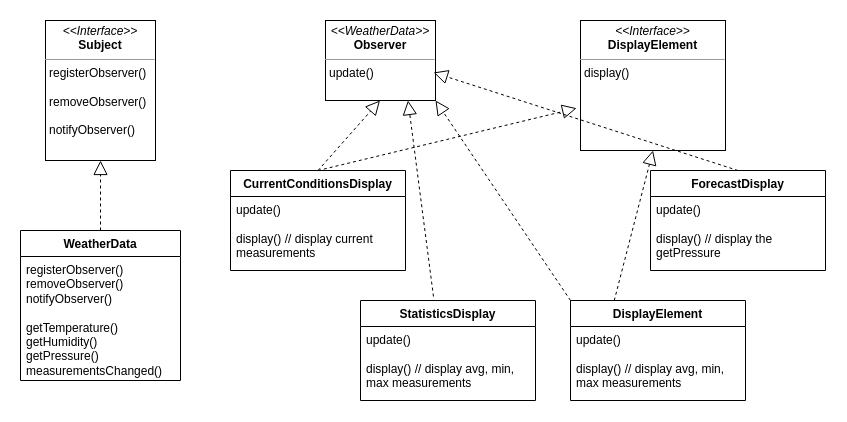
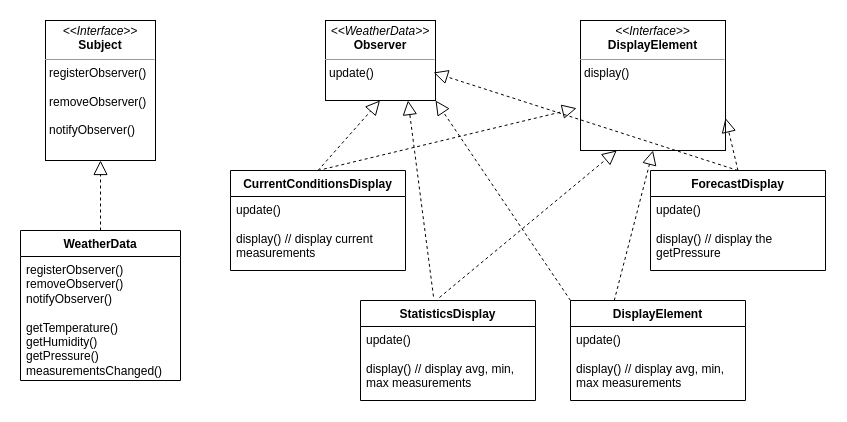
edge "ForecastDisplay" -> "<<Interface>> DisplayElement display()": added
edge "StatisticsDisplay" -> "<<Interface>> DisplayElement display()": added
